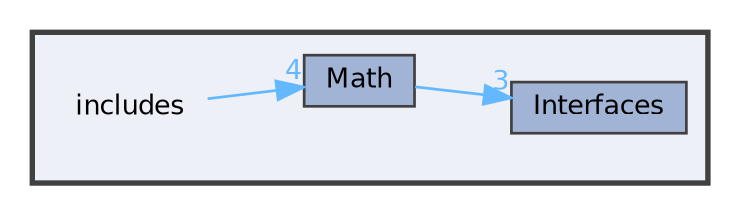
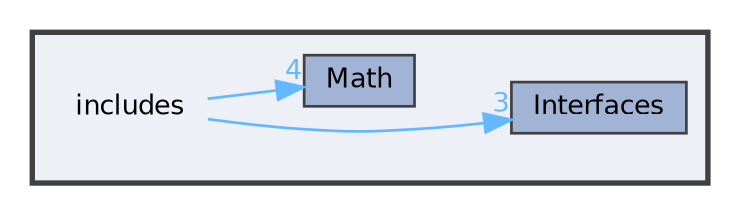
edge "Math" -> "Interfaces": now "includes" -> "Interfaces"
